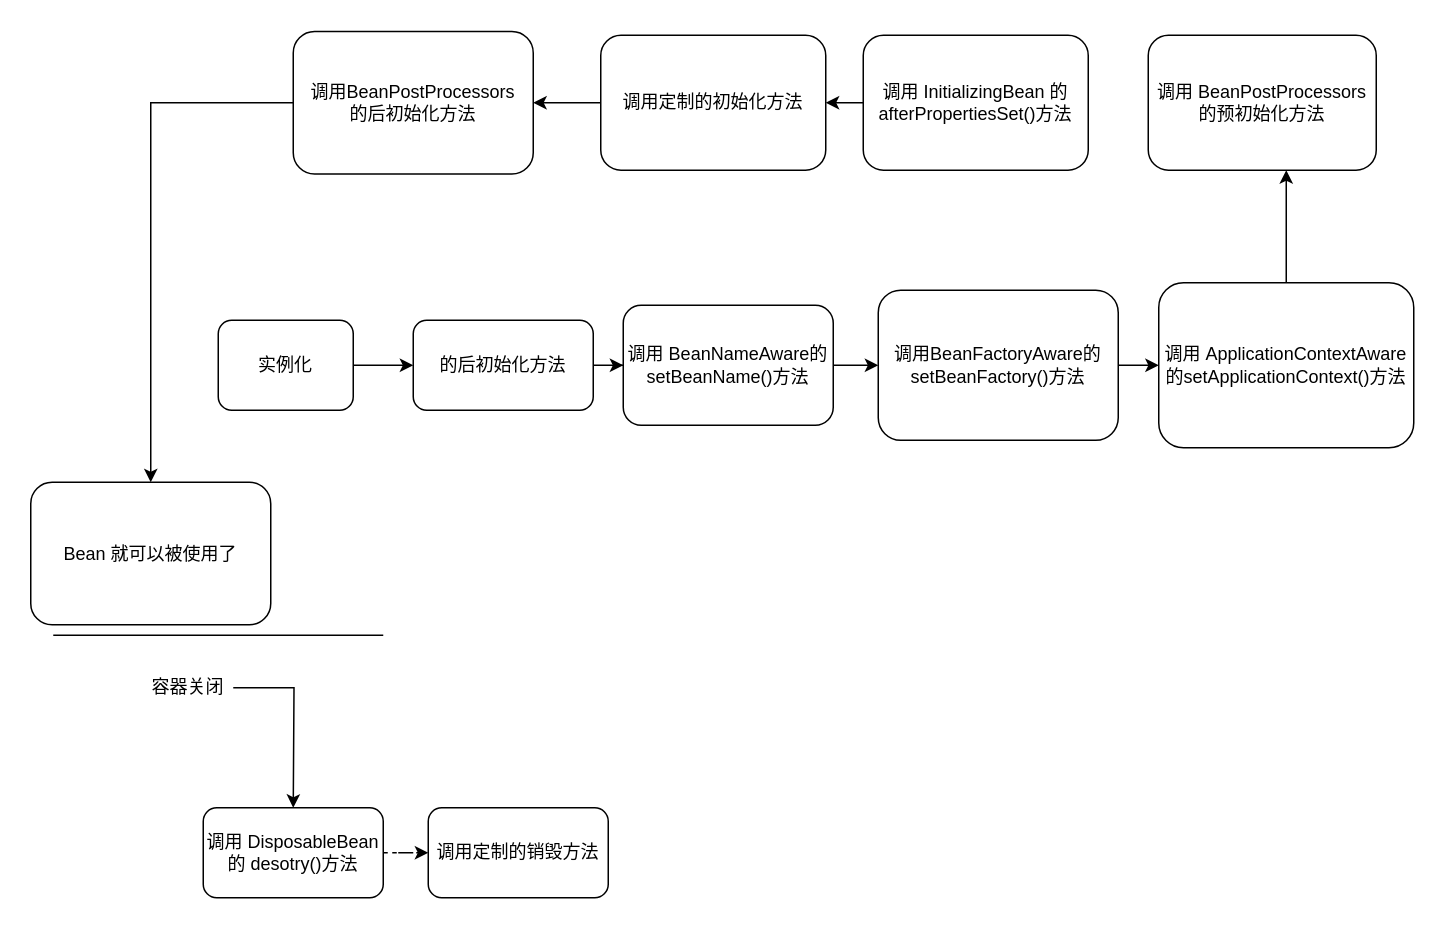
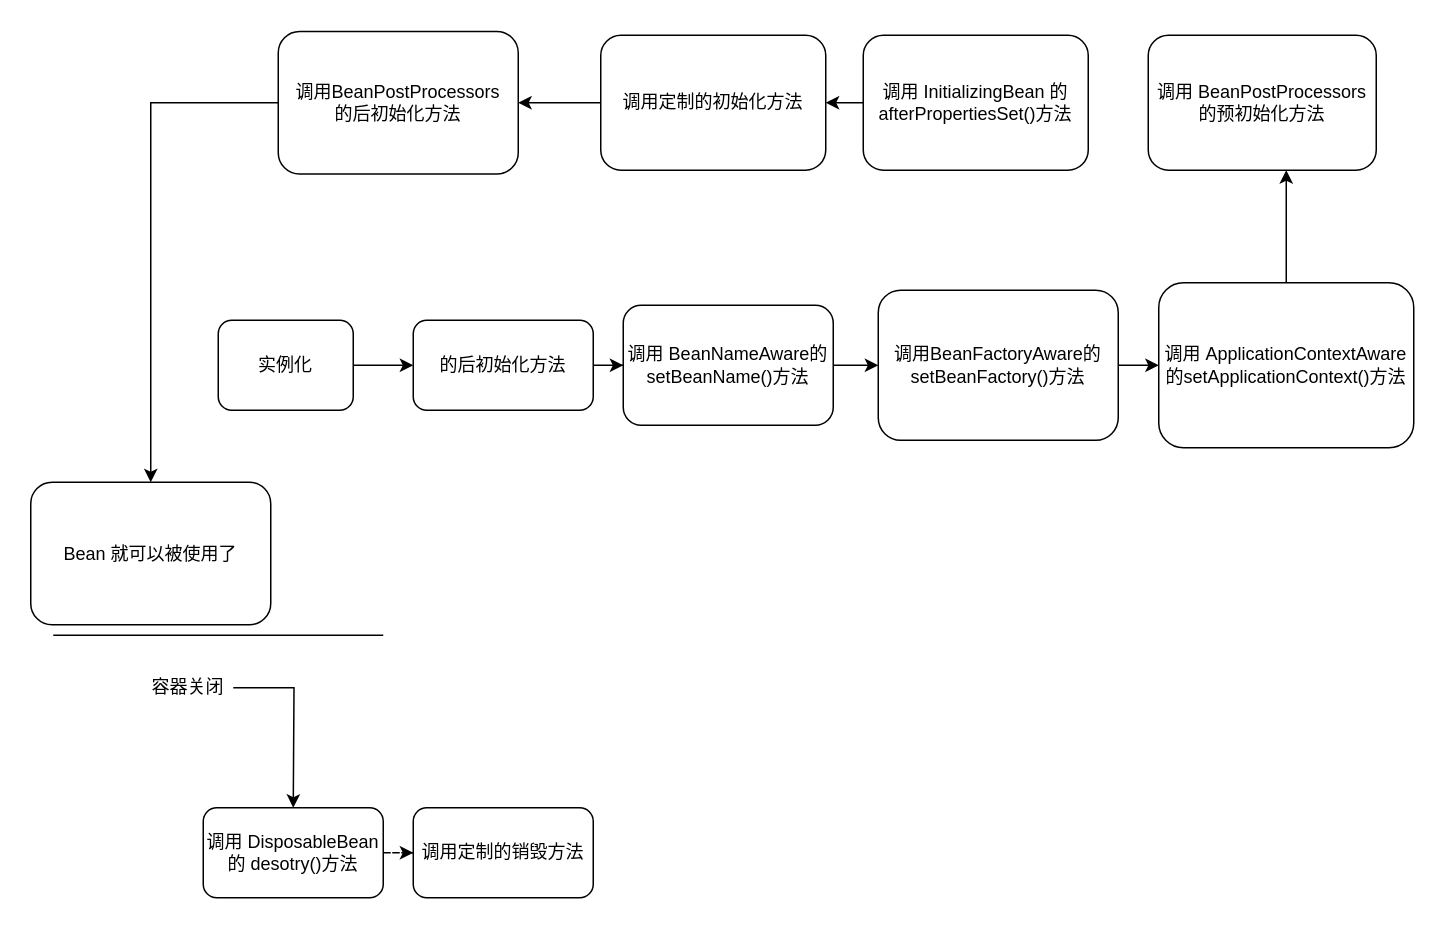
node "调用BeanPostProcessors 的后初始化方法": moved (413, 103) -> (398, 103)
node "调用定制的销毁方法": moved (518, 853) -> (503, 853)
